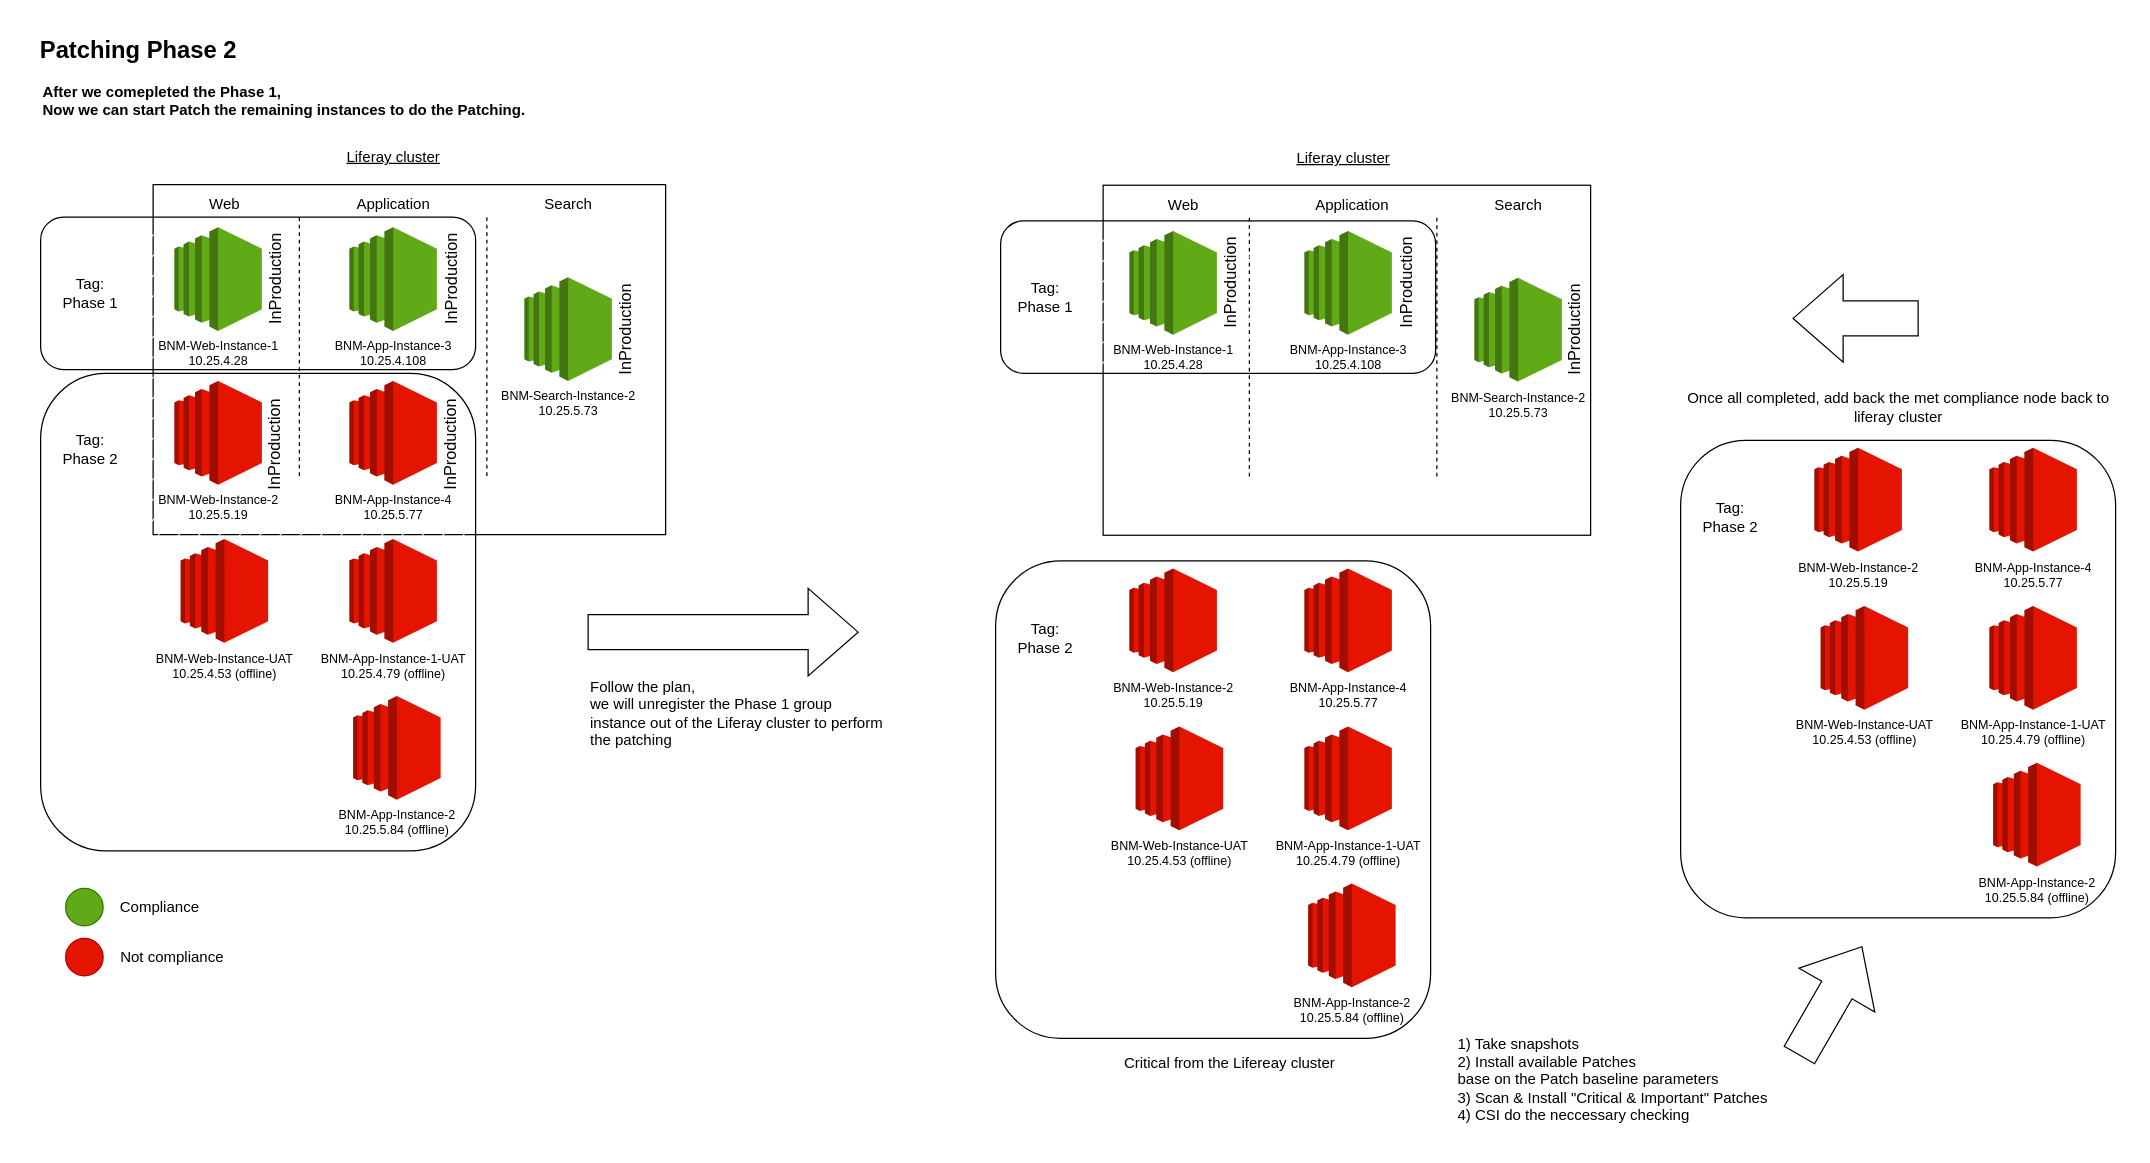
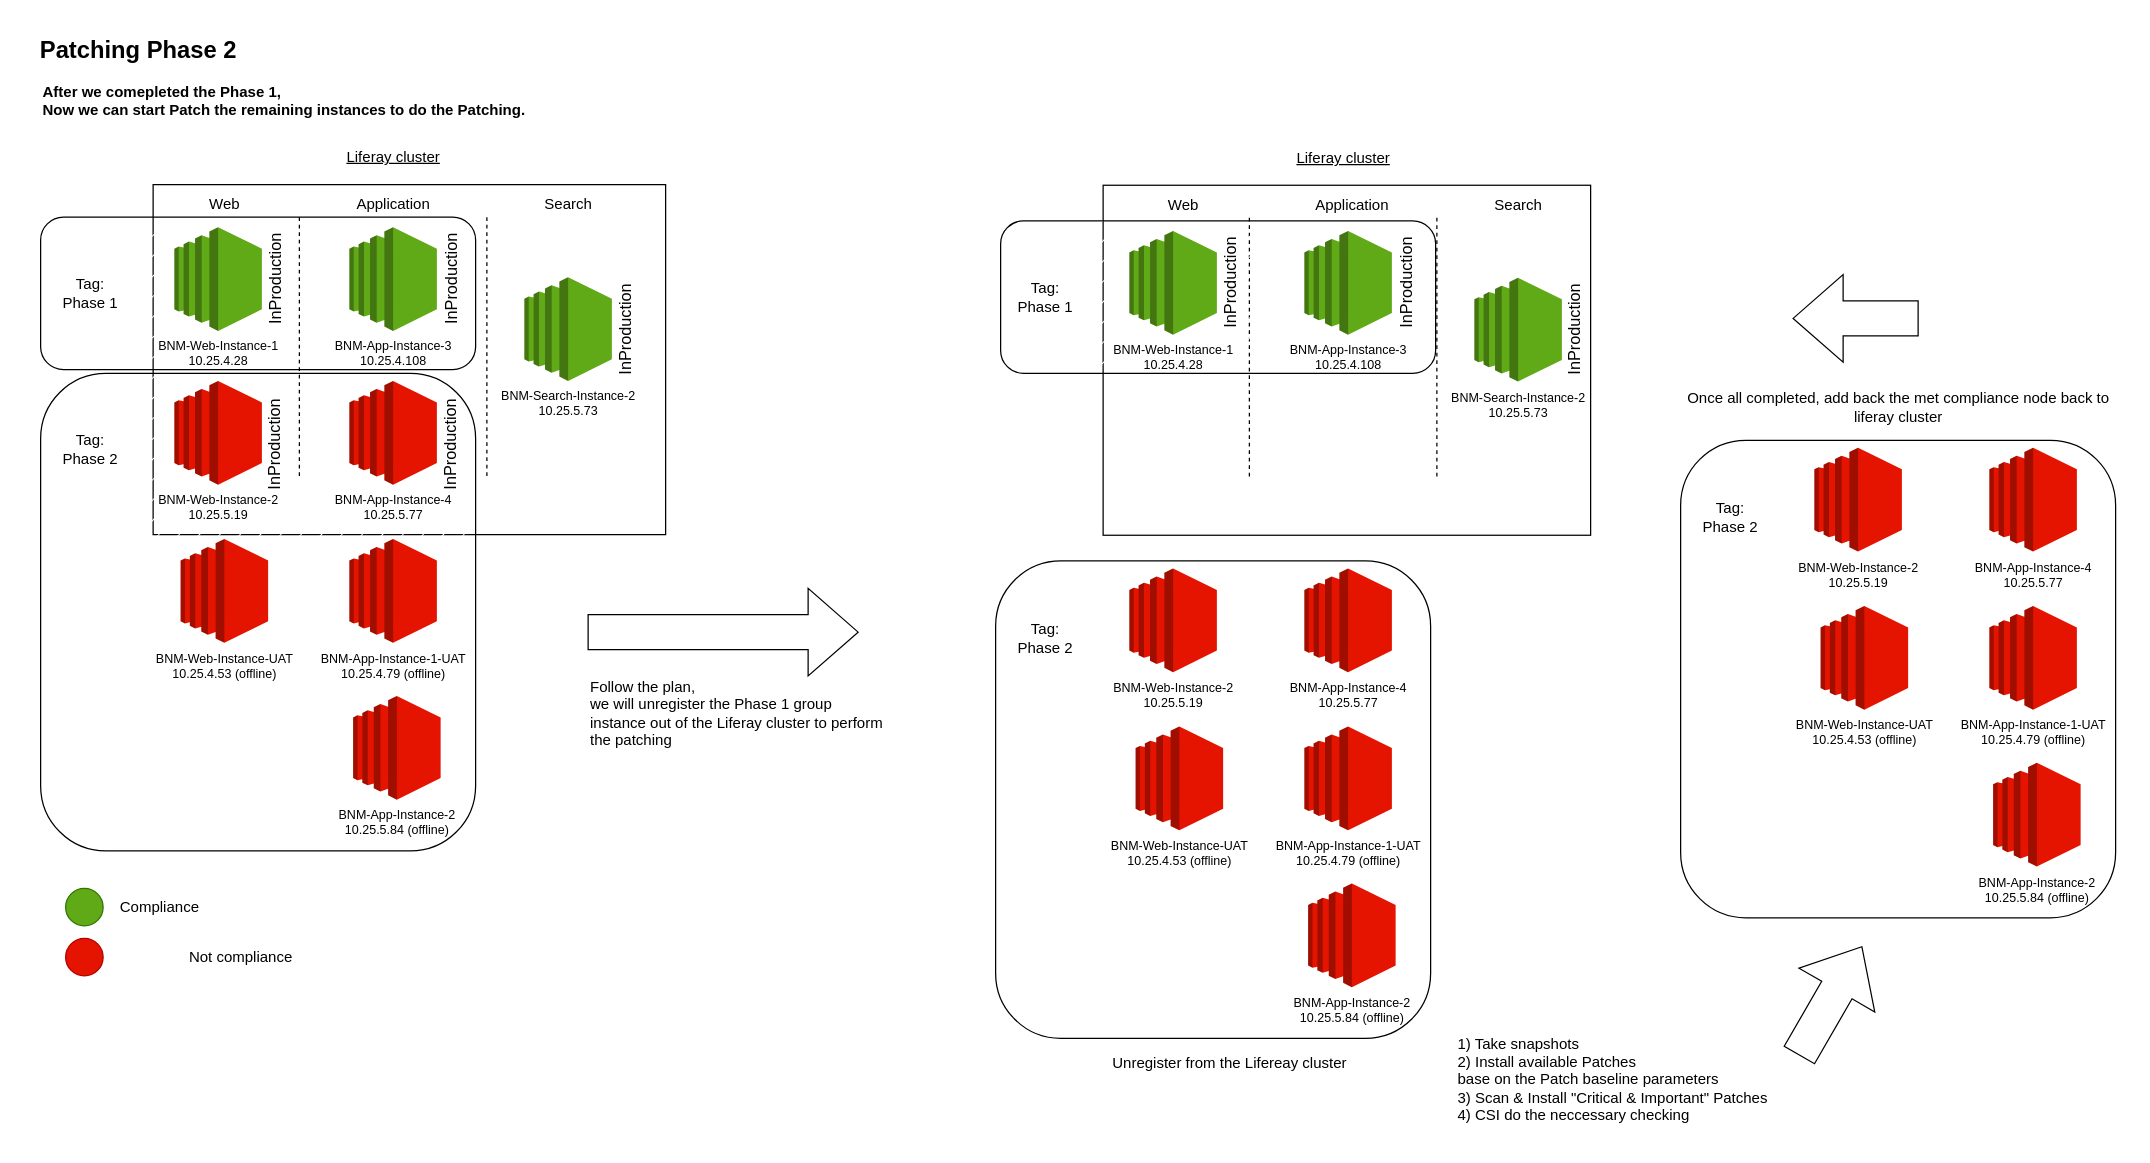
node "Not compliance": moved (172, 957) -> (241, 957)
node "Critical from the Lifereay cluster": label "Critical from the Lifereay cluster" -> "Unregister from the Lifereay cluster"
